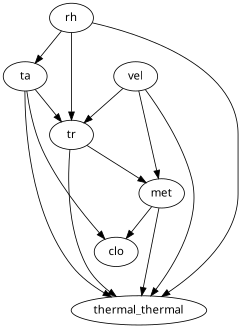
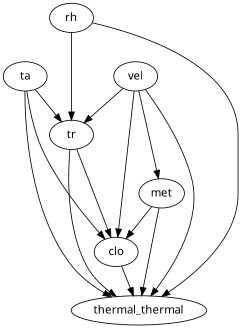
edge "rh" -> "ta": removed
edge "vel" -> "clo": added
edge "tr" -> "met": now "tr" -> "clo"
edge "clo" -> "thermal_thermal": added
